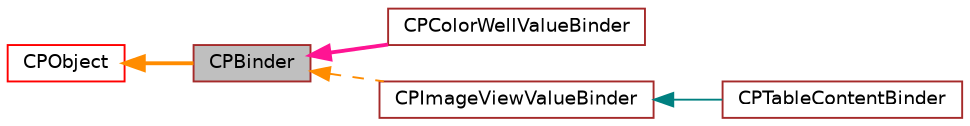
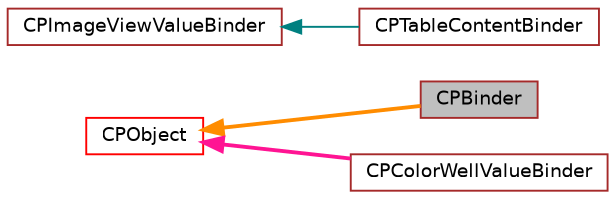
edge "CPColorWellValueBinder" -> "CPBinder": now "CPColorWellValueBinder" -> "CPObject"
edge "CPImageViewValueBinder" -> "CPBinder": removed
